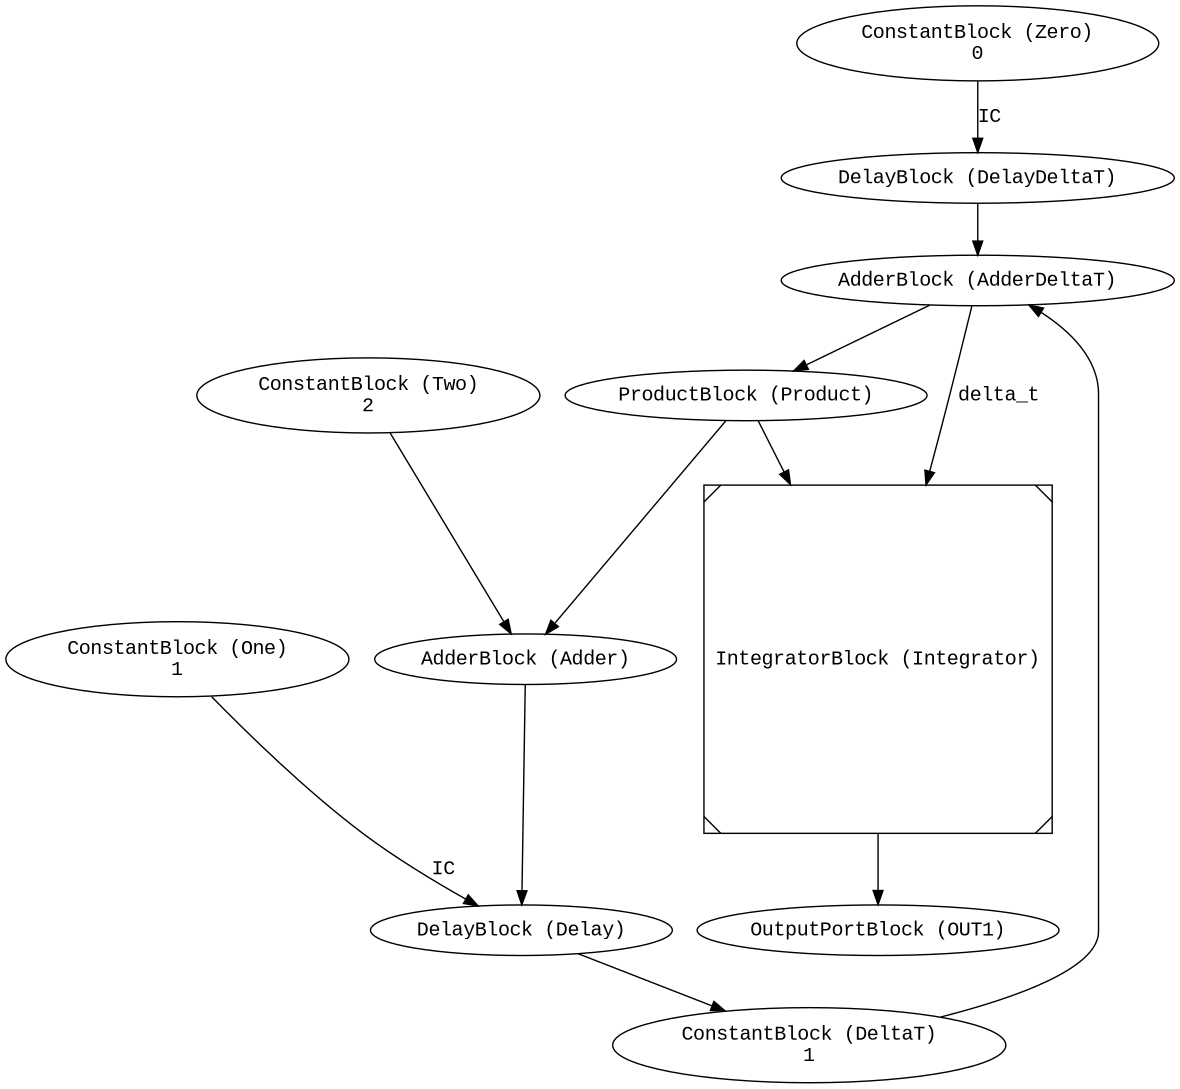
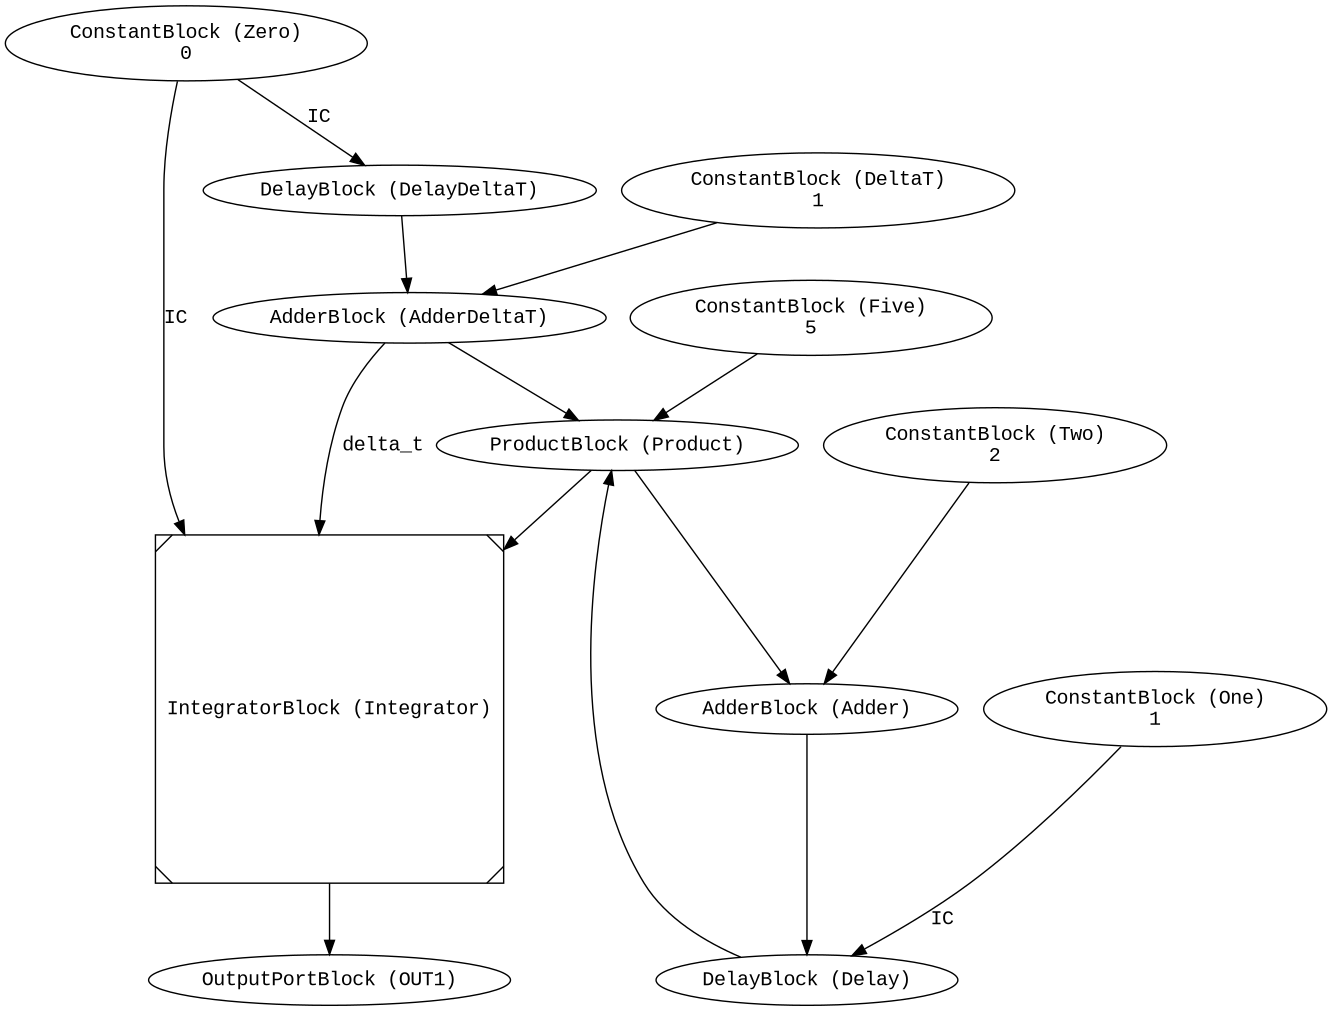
edge "ConstantBlock (Zero) 0" -> "IntegratorBlock (Integrator)": added, label "IC"
node "ConstantBlock (Five) 5": added
edge "DelayBlock (Delay)" -> "ConstantBlock (DeltaT) 1": now "DelayBlock (Delay)" -> "ProductBlock (Product)"
